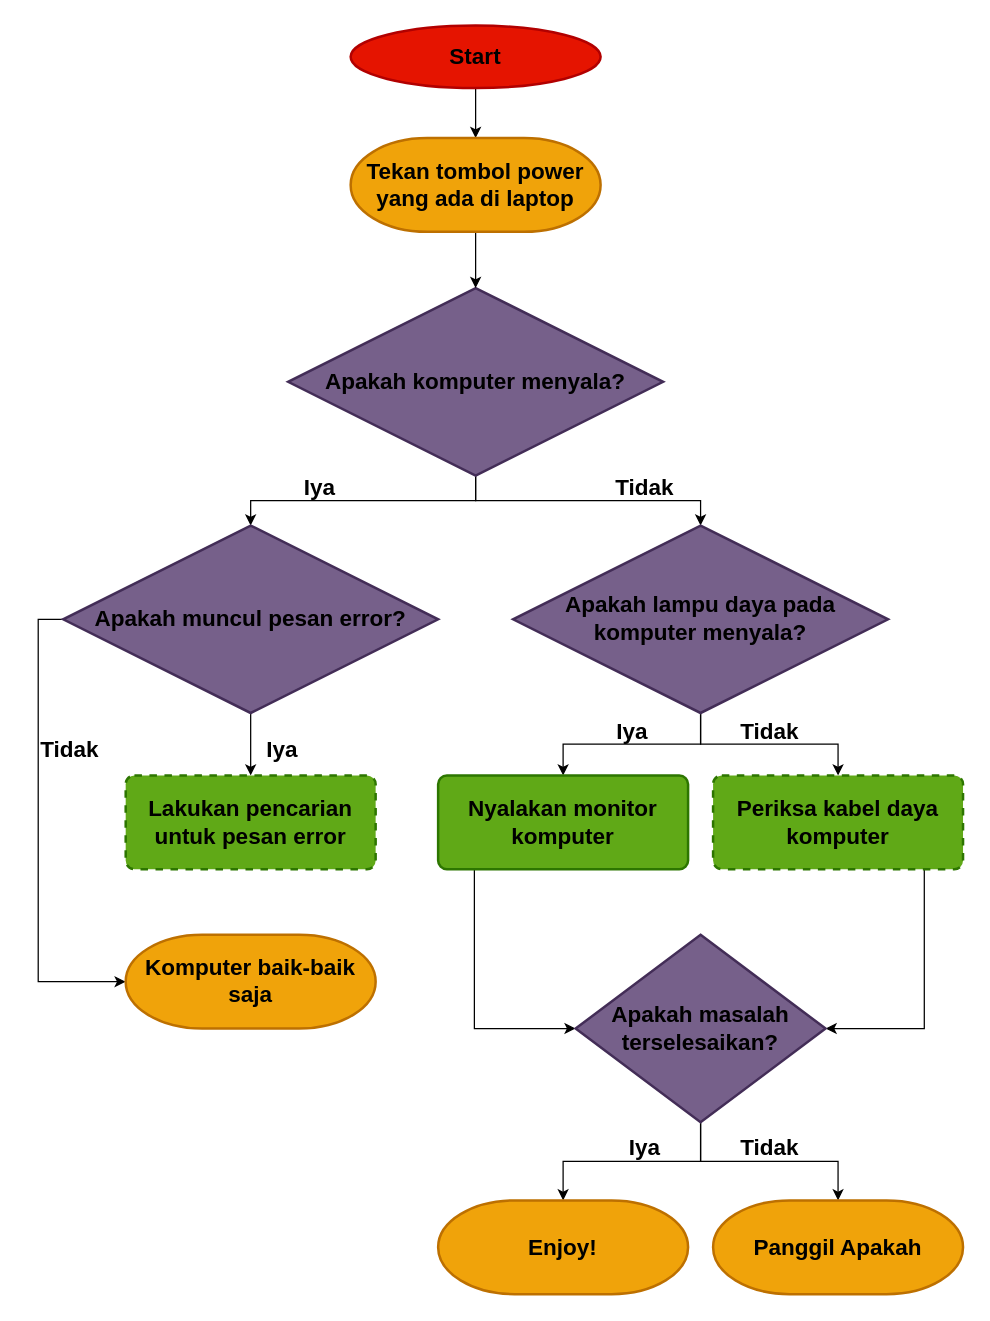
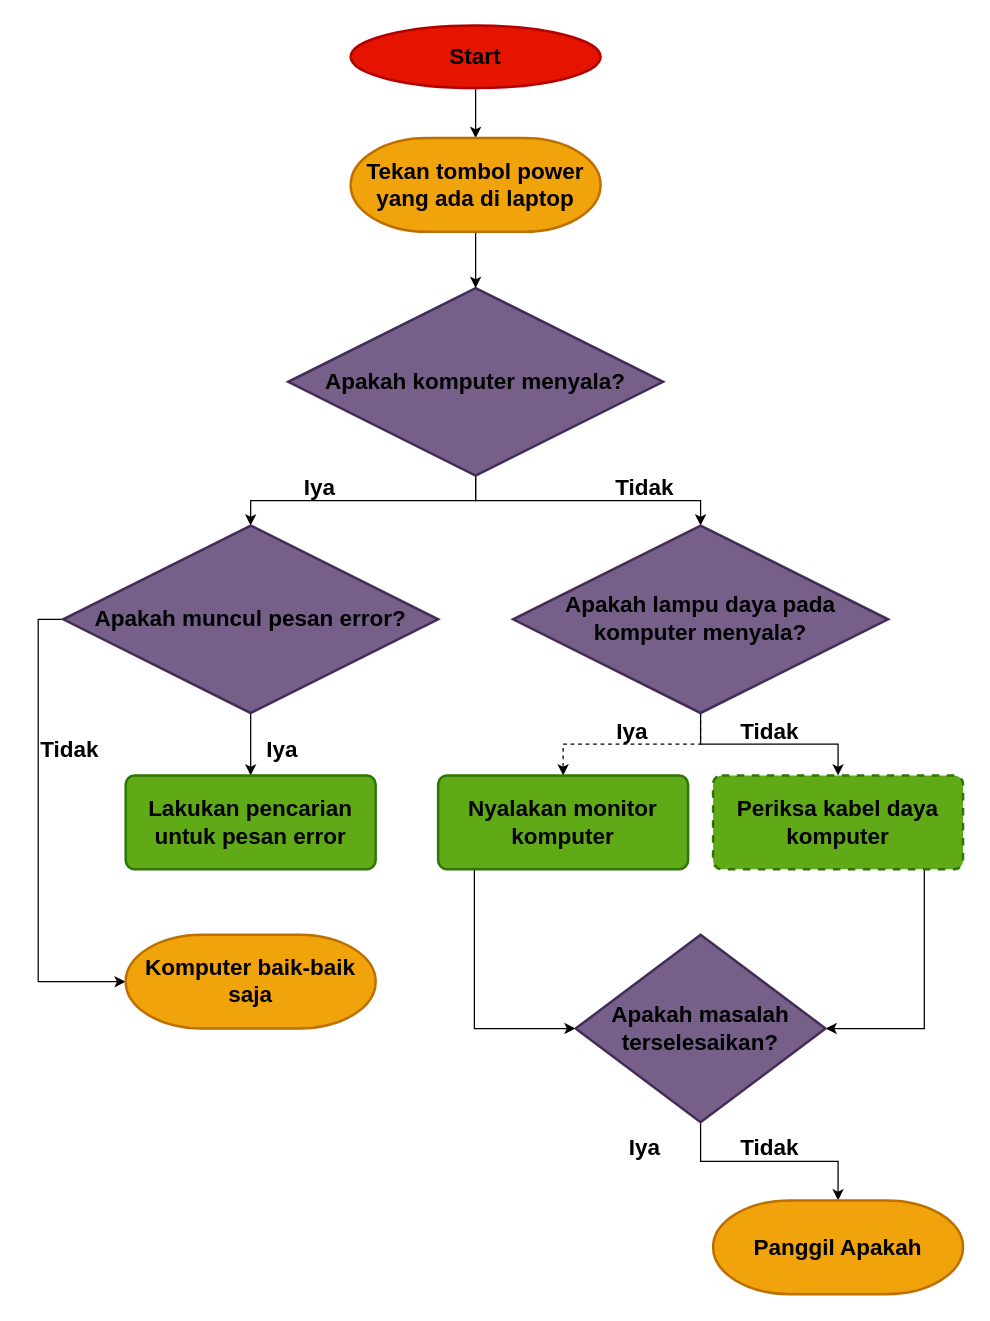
edge "Apakah lampu daya pada komputer menyala?" -> "Nyalakan monitor komputer": style solid -> dashed
node "Lakukan pencarian untuk pesan error": style dashed -> solid
edge "Apakah masalah terselesaikan?" -> "Enjoy!": removed
node "Enjoy!": removed
